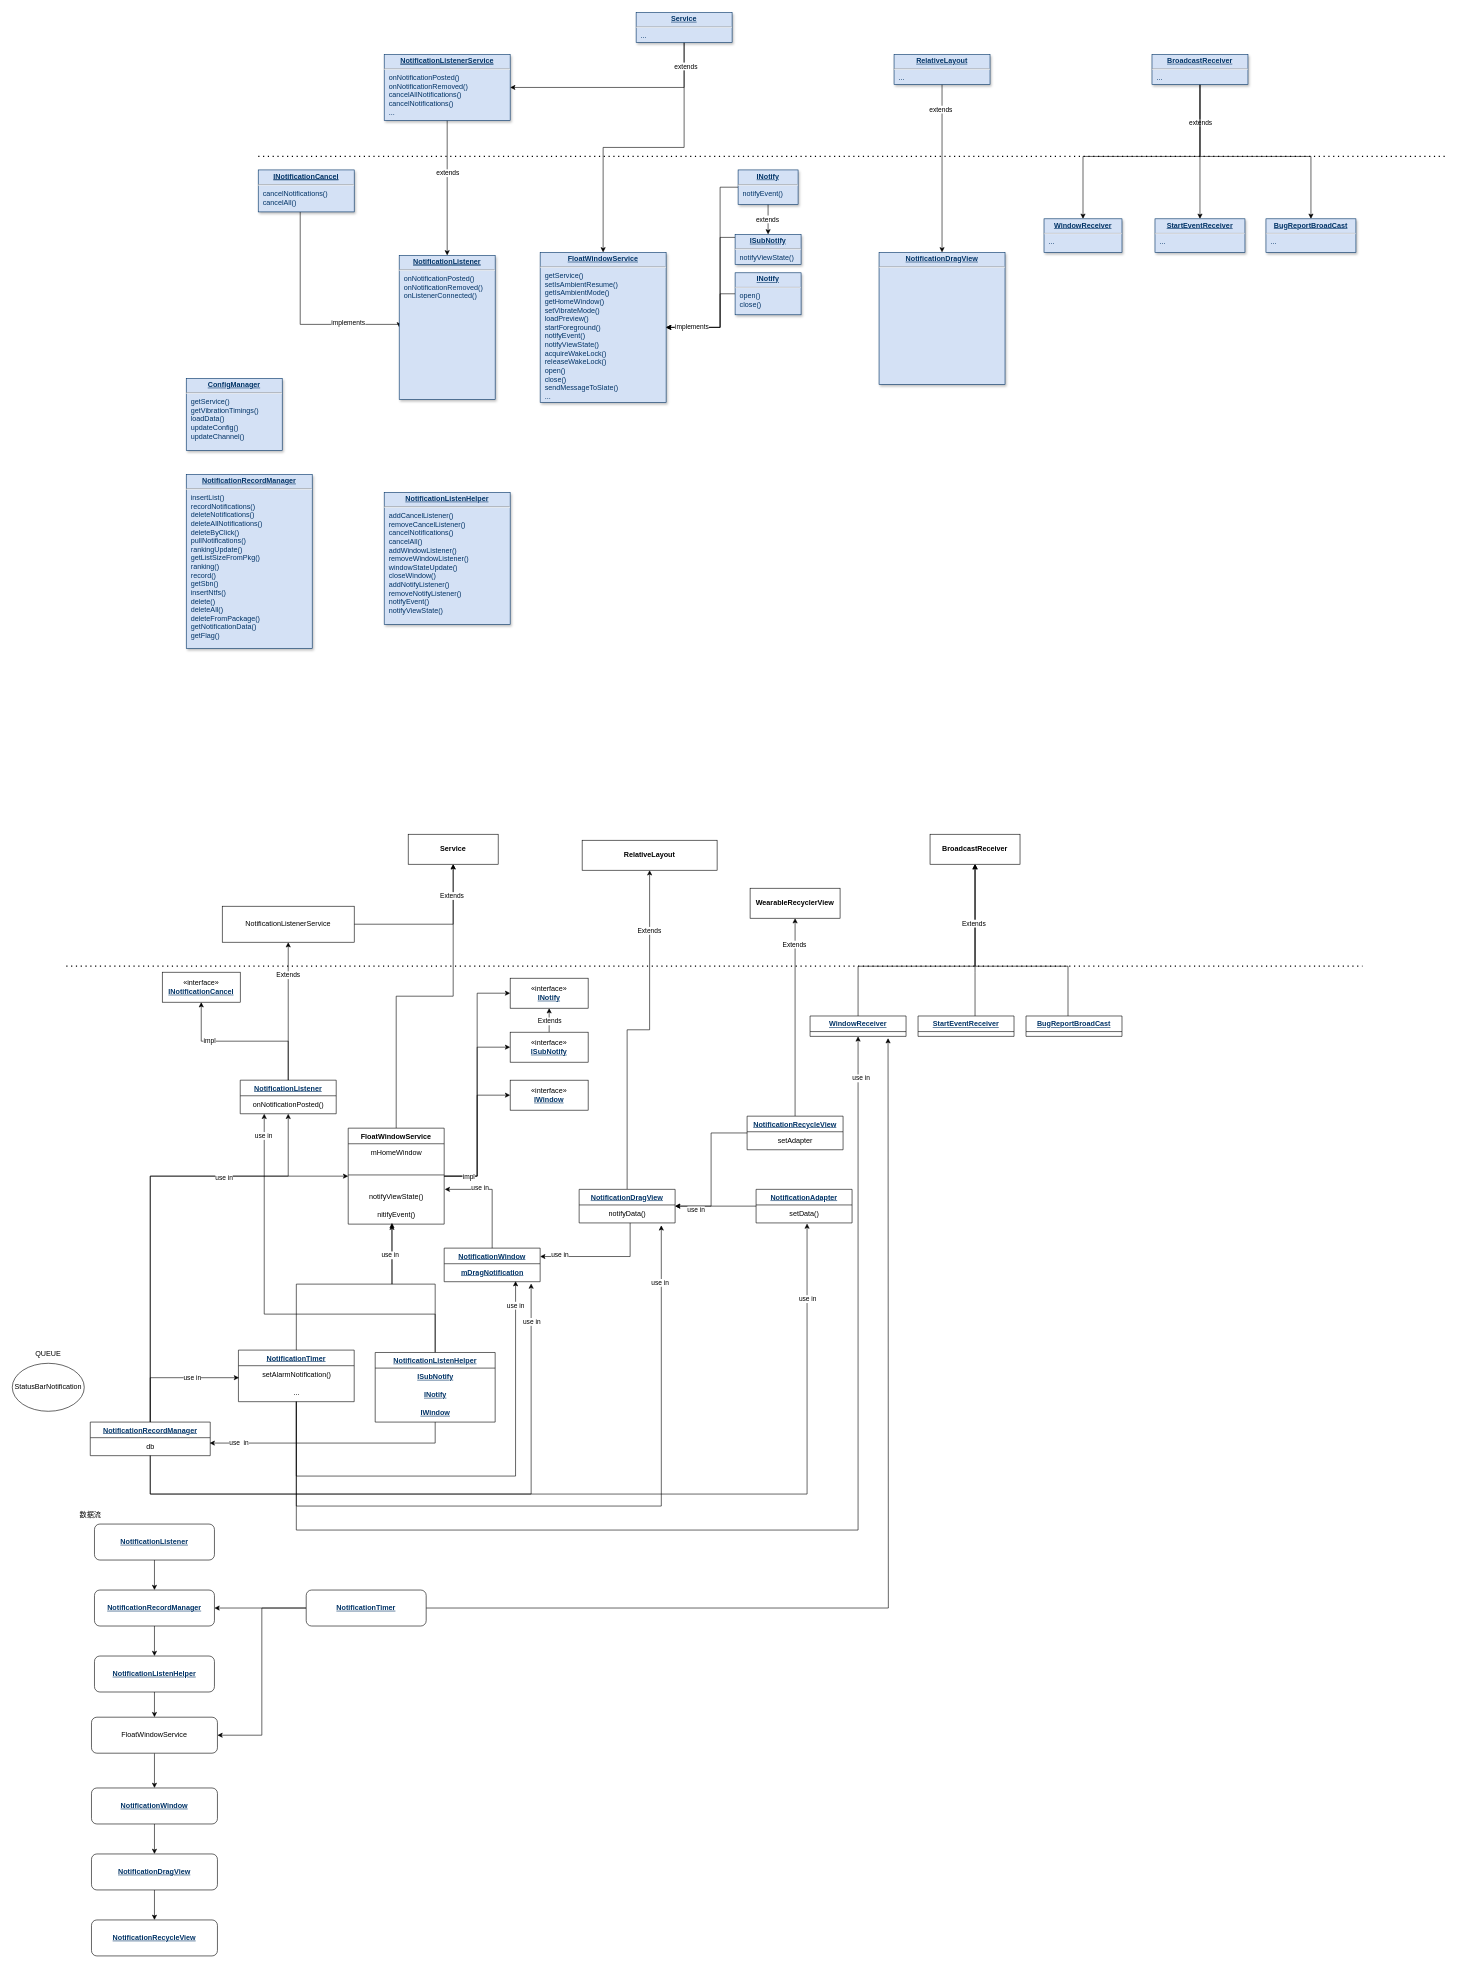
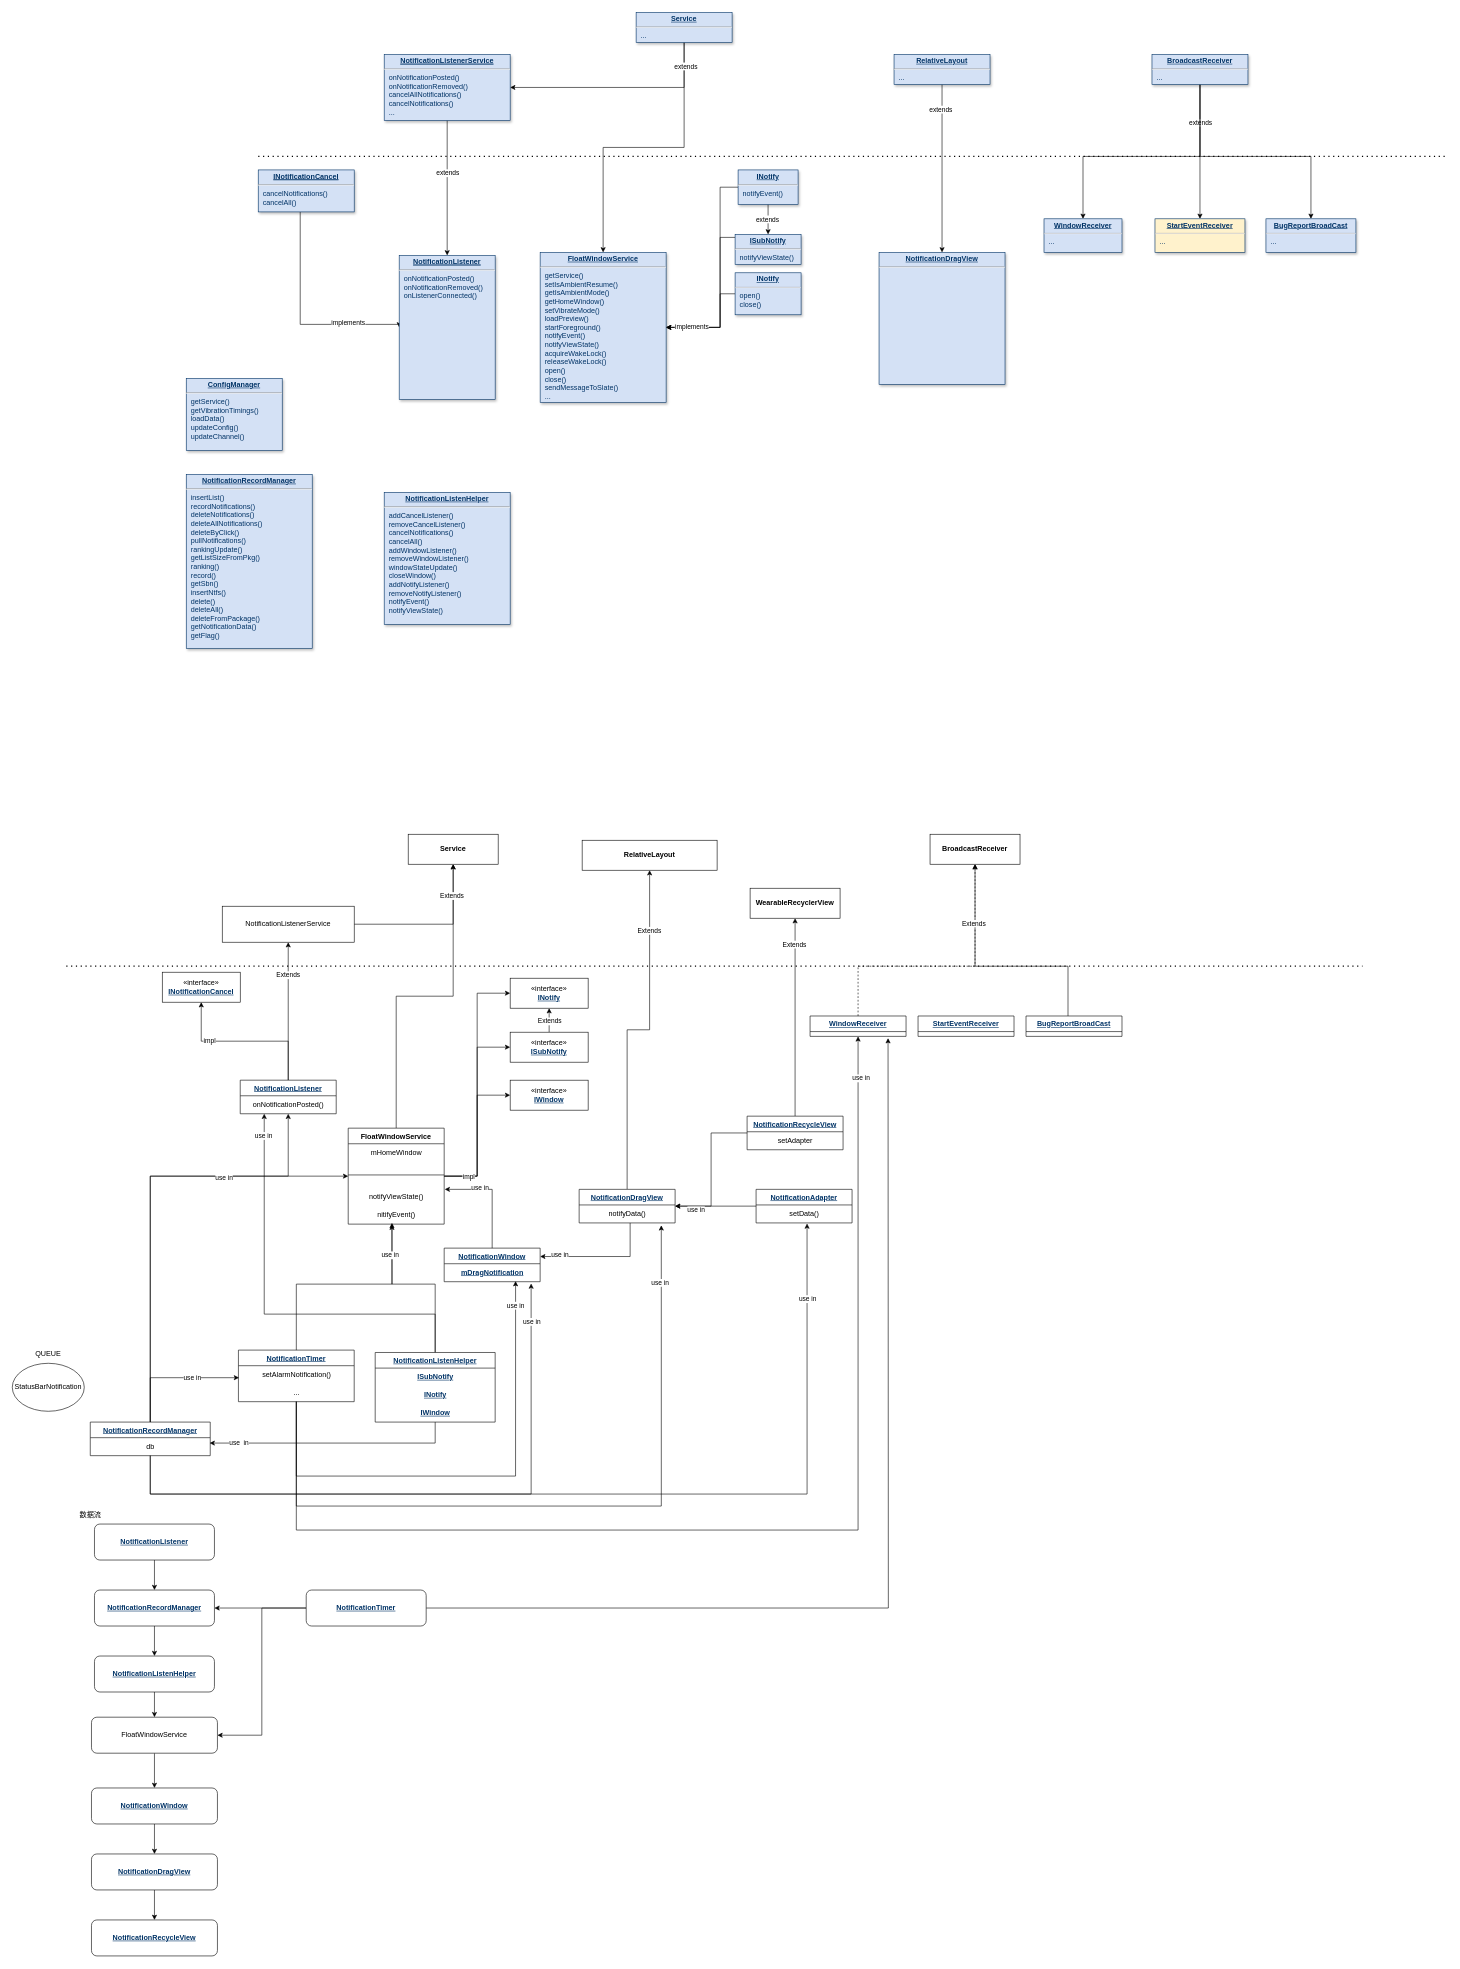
node "StartEventReceiver ...": fillcolor #d4e1f5 -> #fff2cc
edge "WindowReceiver" -> "BroadcastReceiver": style solid -> dashed
edge "StartEventReceiver" -> "BroadcastReceiver": removed
